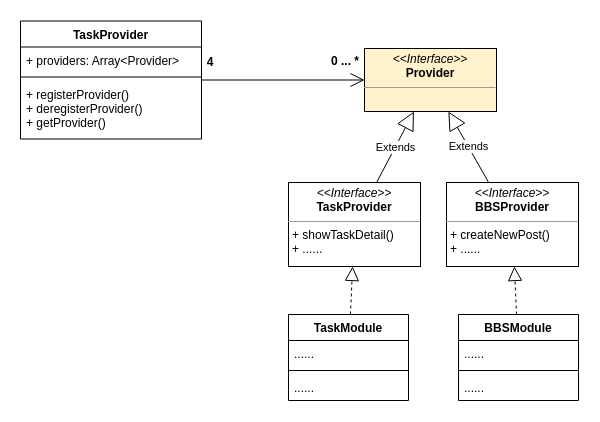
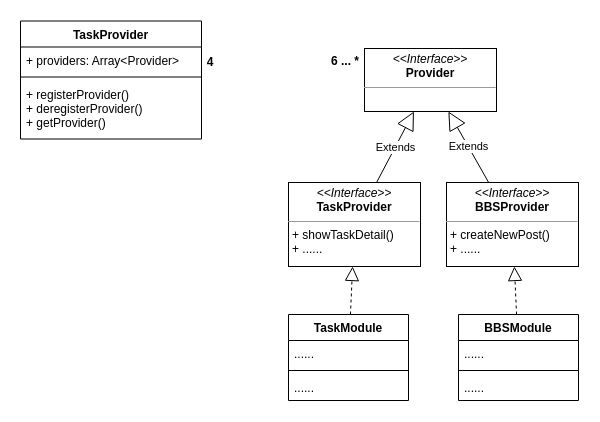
node "0 ... *": label "0 ... *" -> "6 ... *"
edge "TaskProvider" -> "<<Interface>> Provider": removed
node "<<Interface>> Provider": fillcolor #fff2cc -> #ffffff
